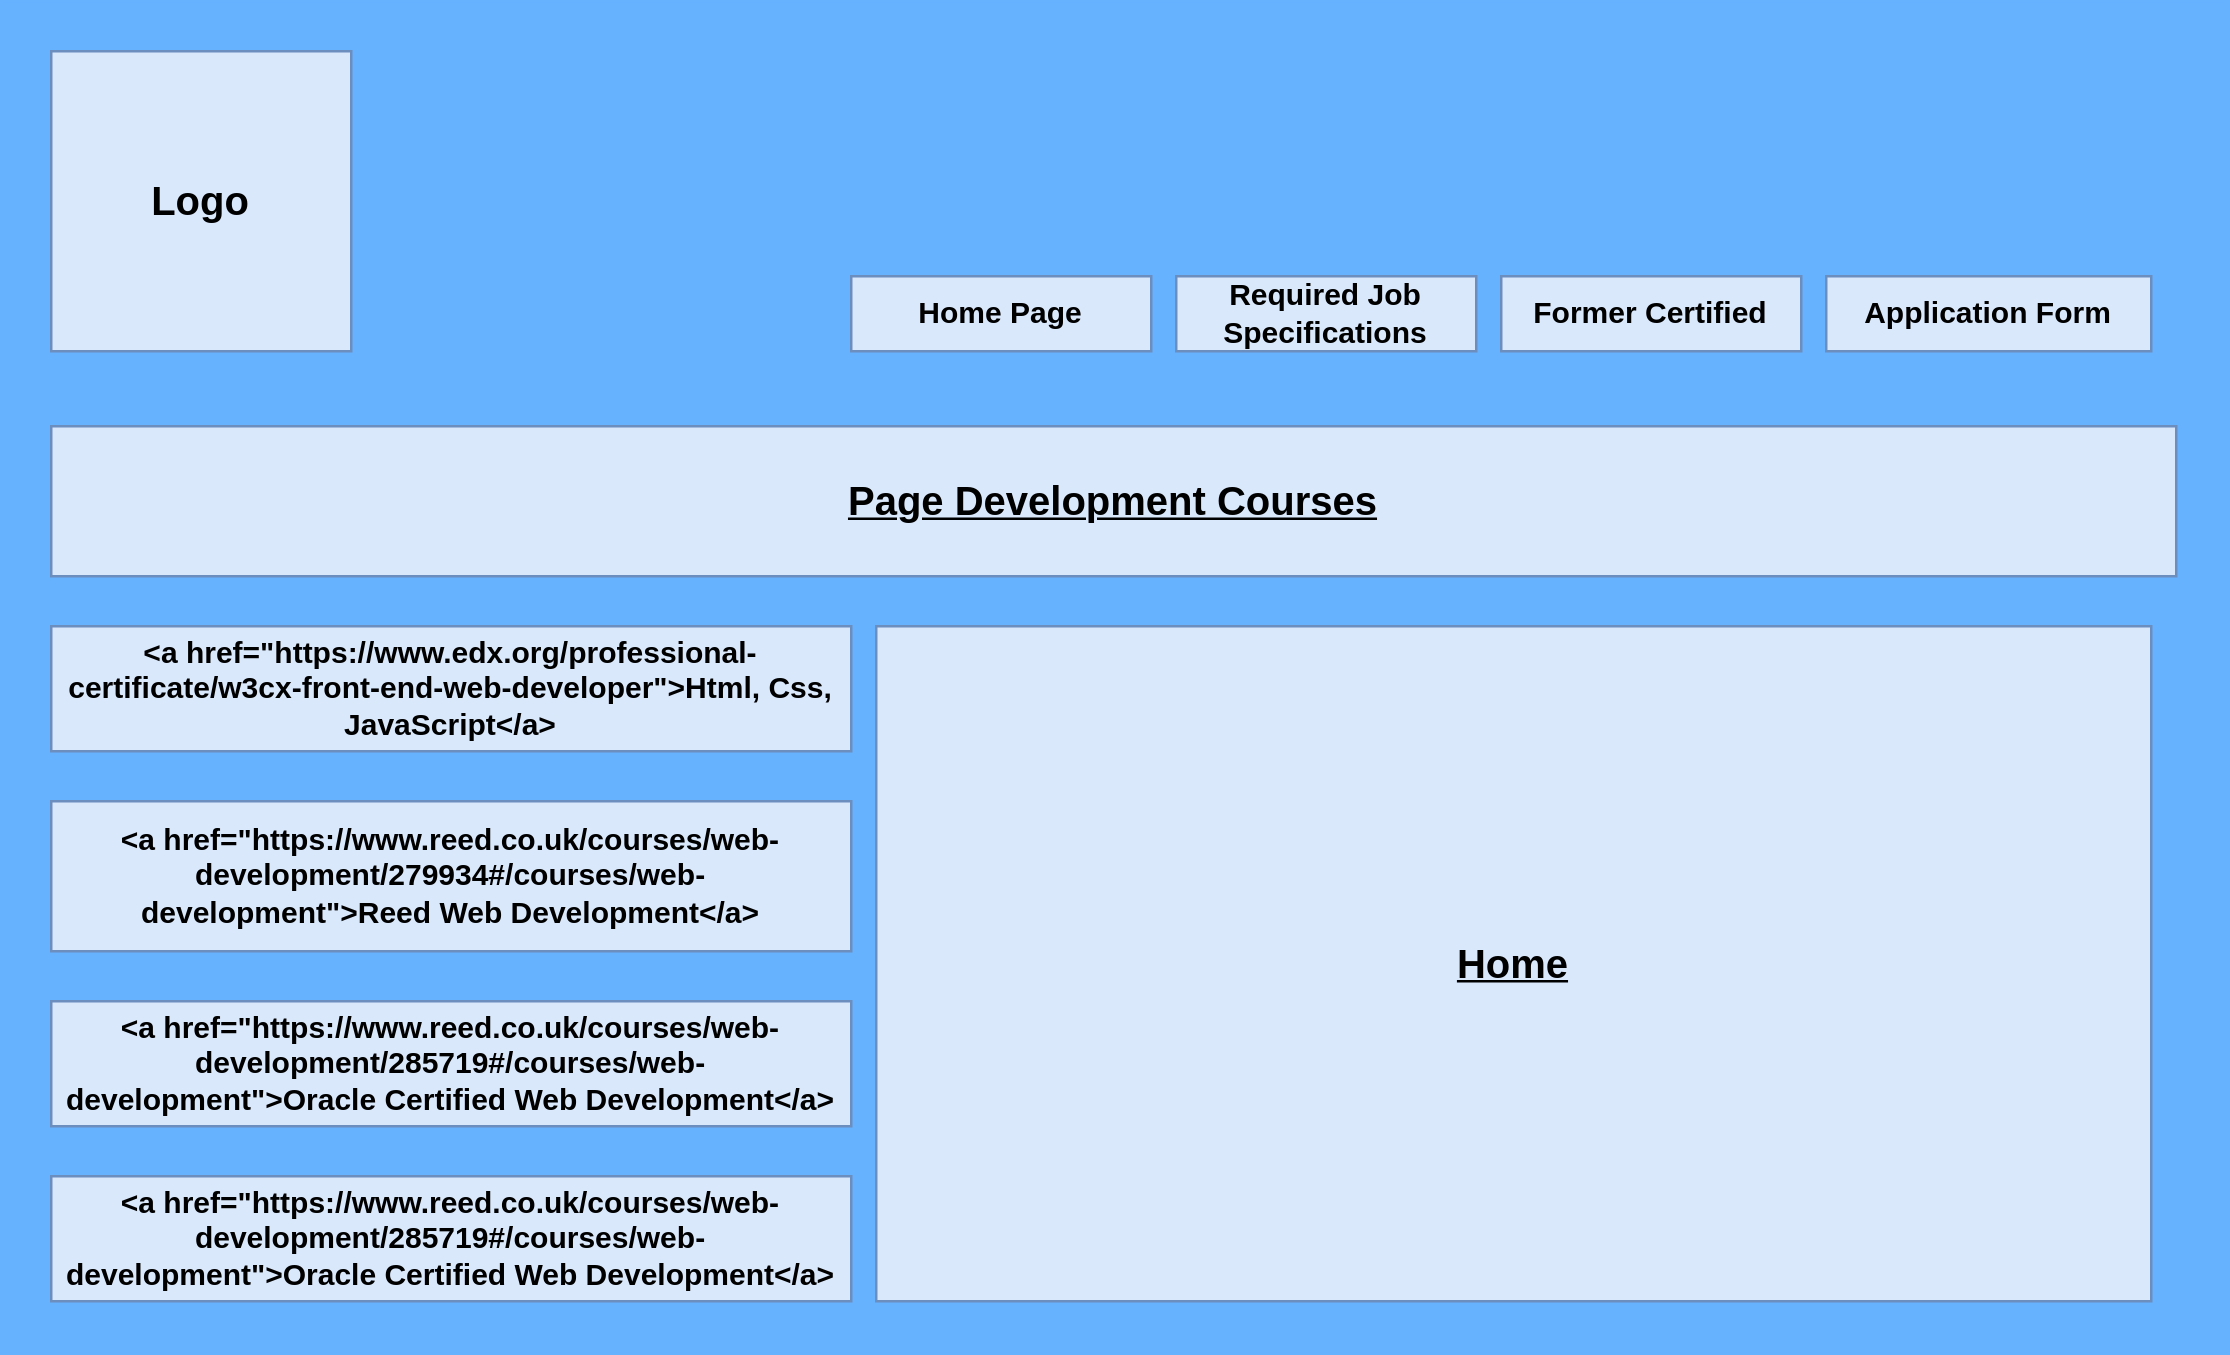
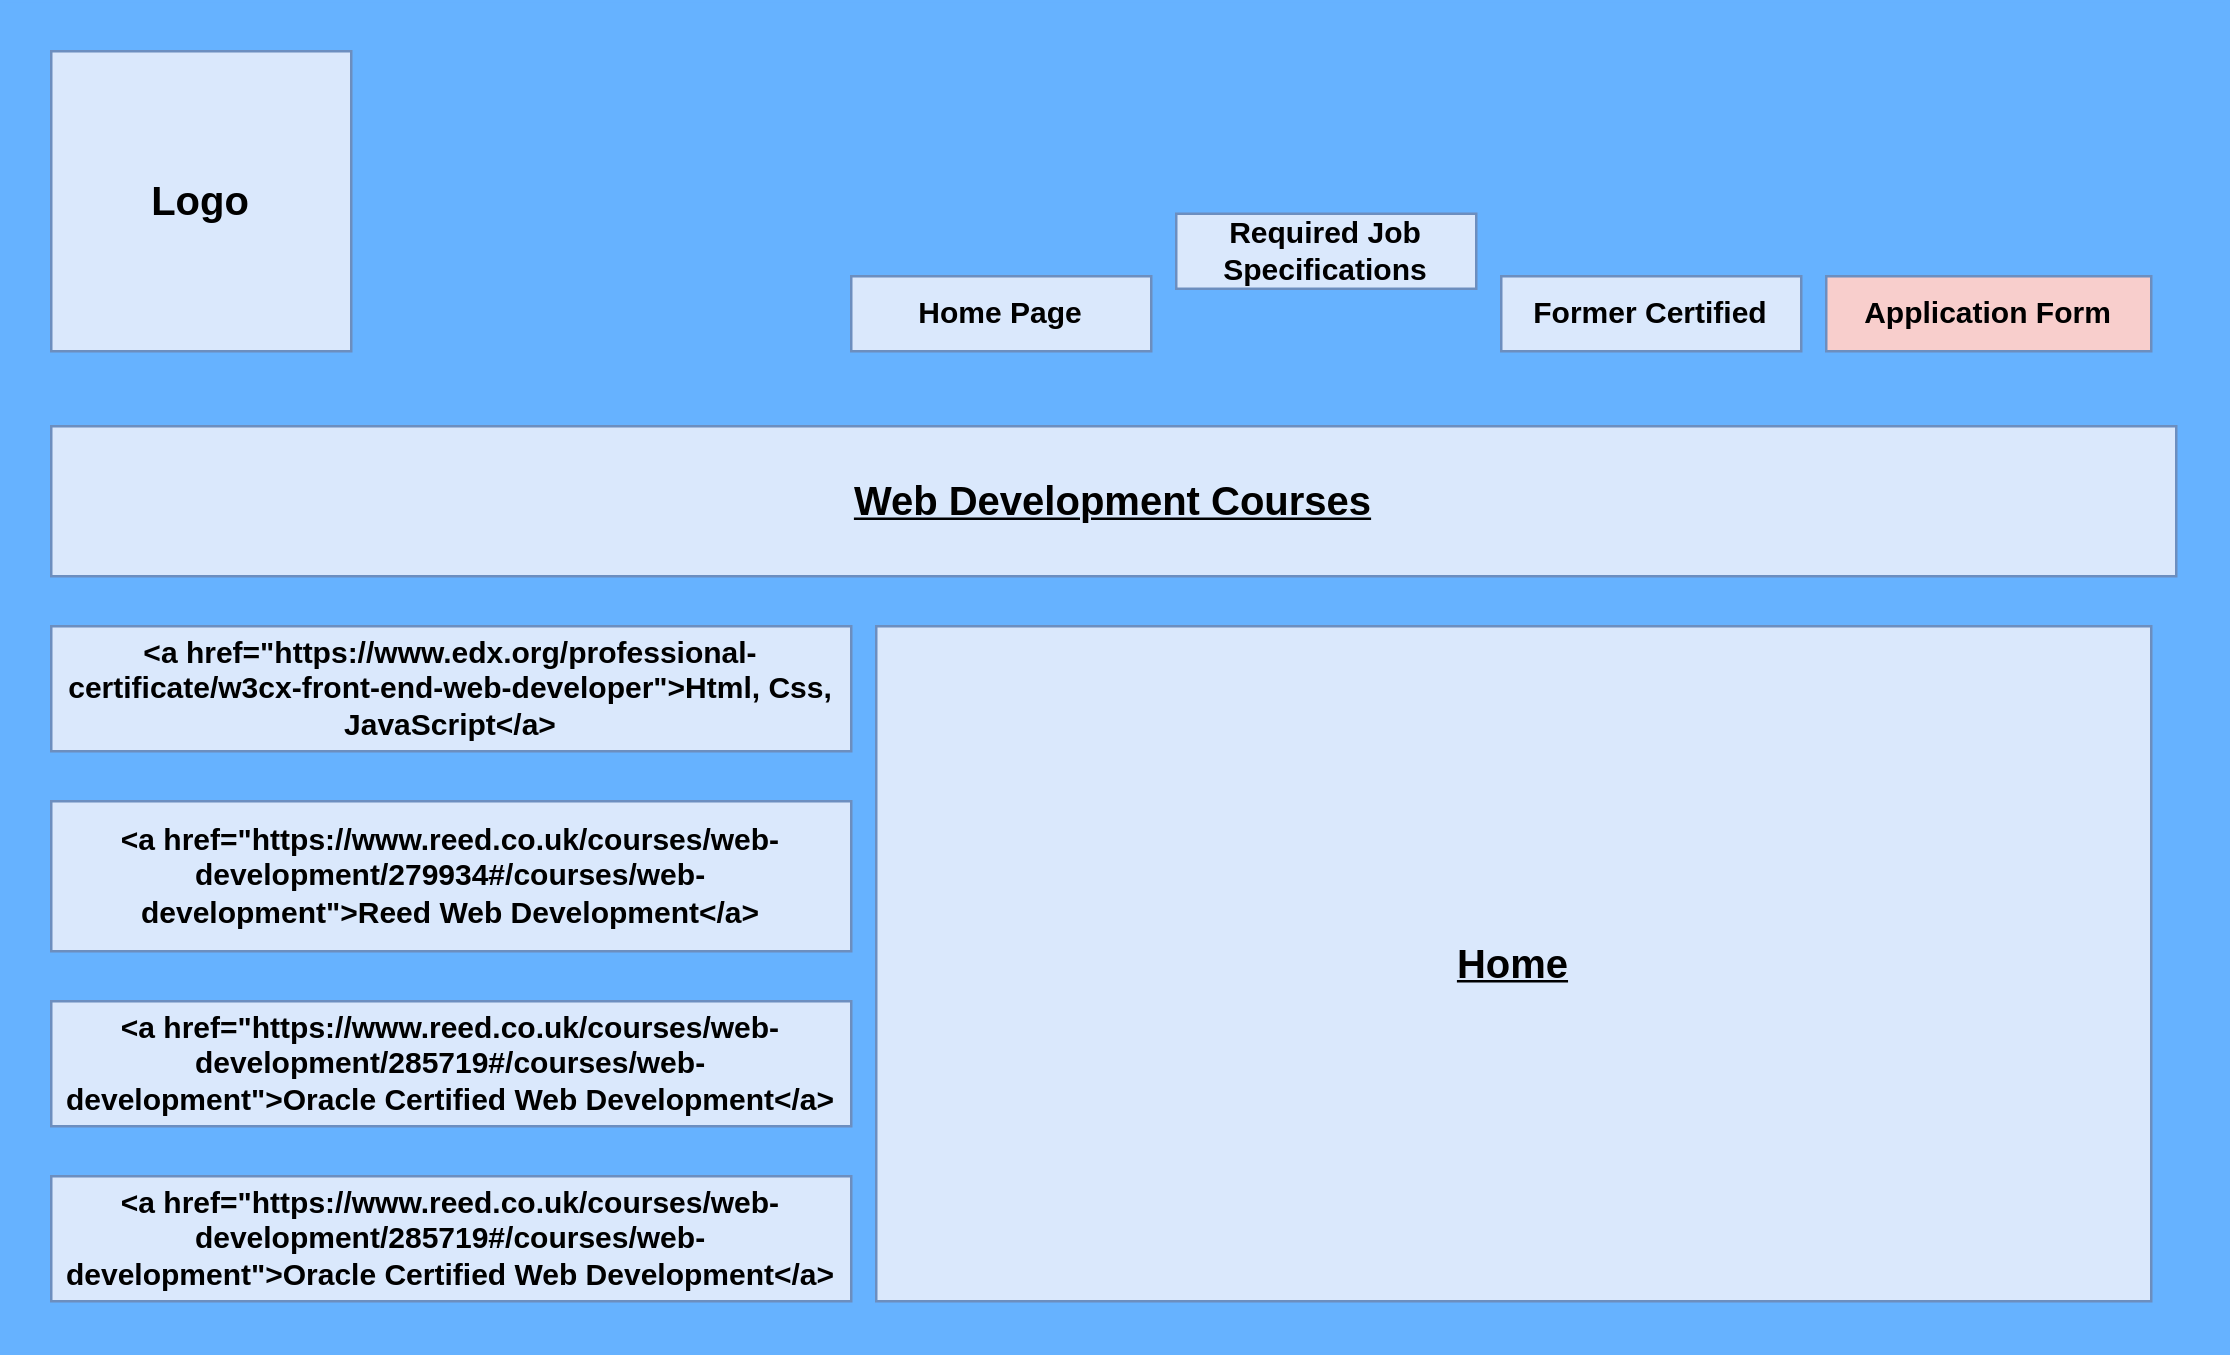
node "Required Job Specifications": moved (1326, 314) -> (1326, 251)
node "Application Form": fillcolor #dae8fc -> #f8cecc
node "Page Development Courses": label "Page Development Courses" -> "Web Development Courses"
